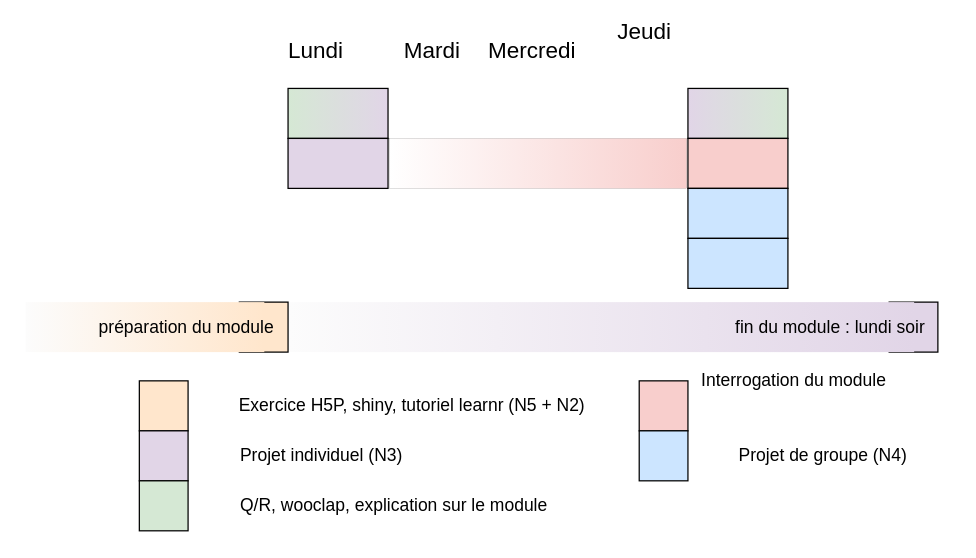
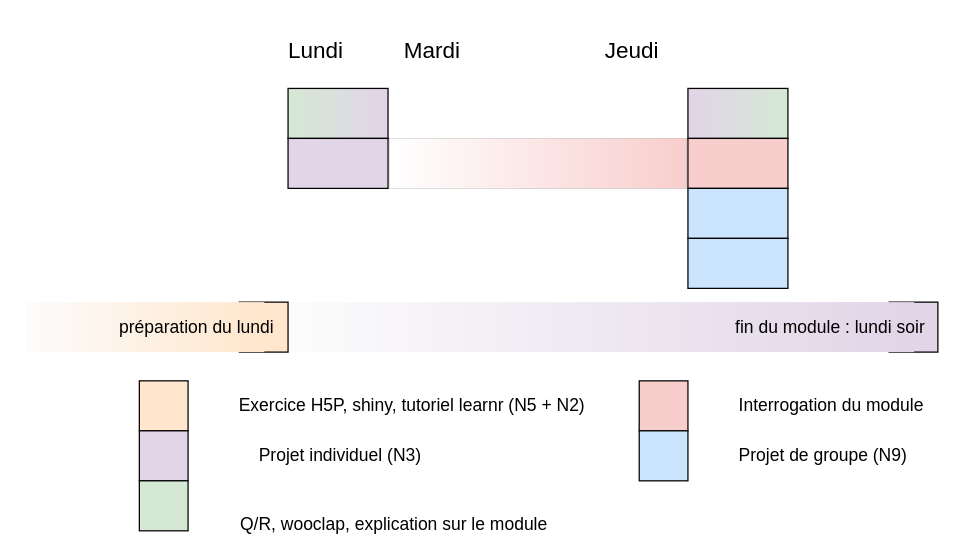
node "Jeudi": moved (644, 32) -> (632, 51)
node "Mercredi": removed
node "préparation du module": label "préparation du module" -> "préparation du lundi"
node "Interrogation du module": moved (806, 381) -> (843, 406)
node "Projet individuel (N3)": moved (332, 456) -> (351, 456)
node "Projet de groupe (N4)": label "Projet de groupe (N4)" -> "Projet de groupe (N9)"
node "Q/R, wooclap, explication sur le module": moved (407, 506) -> (407, 524)
